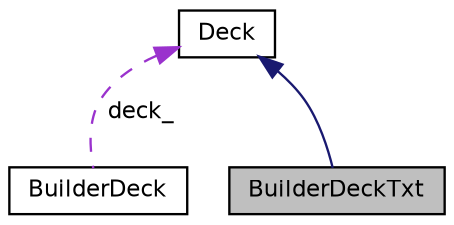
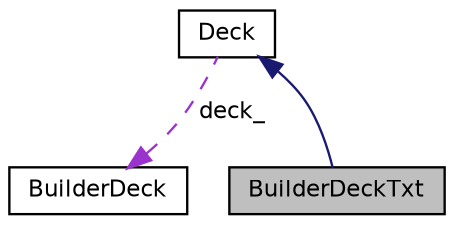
edge "BuilderDeck" -> "Deck": reversed
